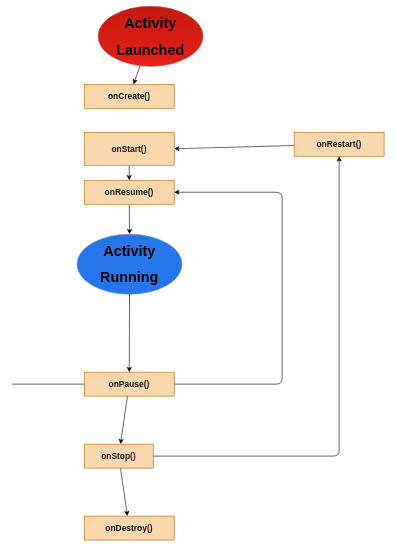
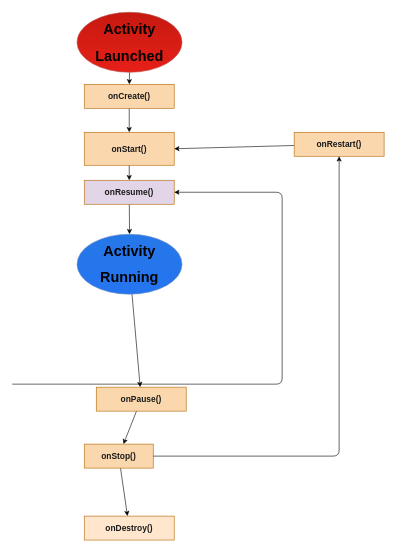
node "ActivityLaunched": moved (151, 36) -> (130, 42)
edge "onCreate()" -> "onStart()": added
node "onResume()": fillcolor #fad7ac -> #e1d5e7
node "onPause()": moved (129, 384) -> (141, 399)
node "onDestroy()": fillcolor #fad7ac -> #ffe6cc
